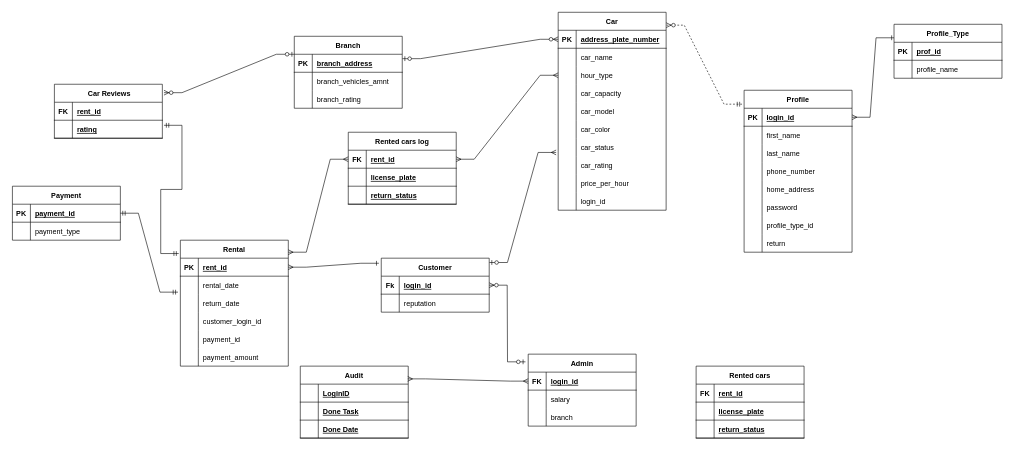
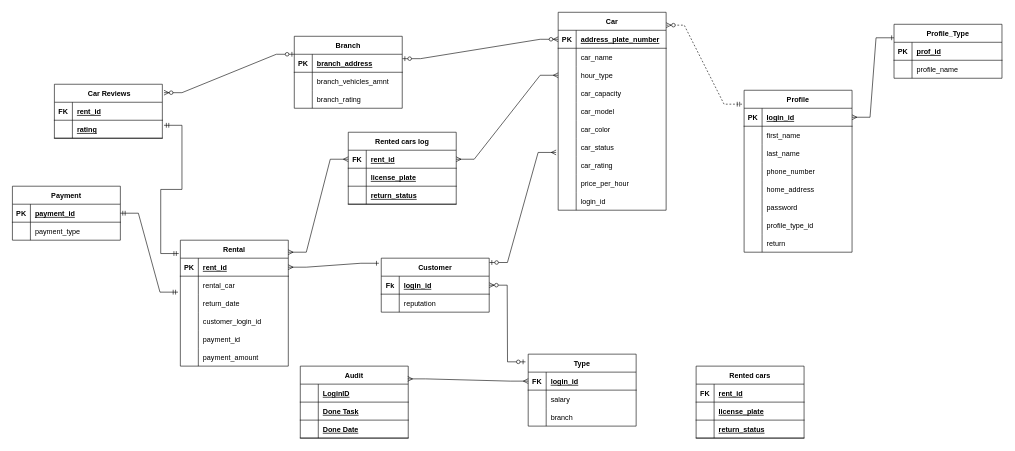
node "rental_date": label "rental_date" -> "rental_car"
node "Admin": label "Admin" -> "Type"
